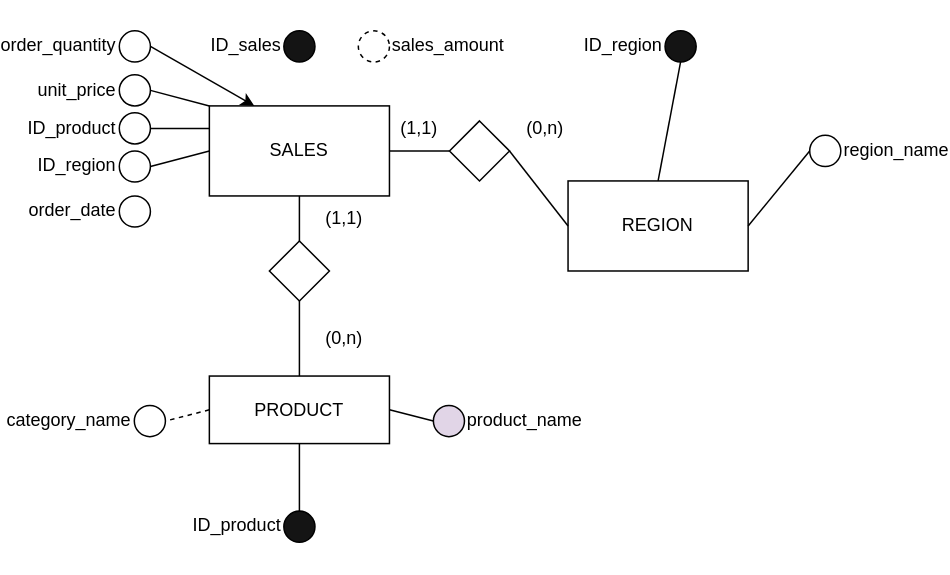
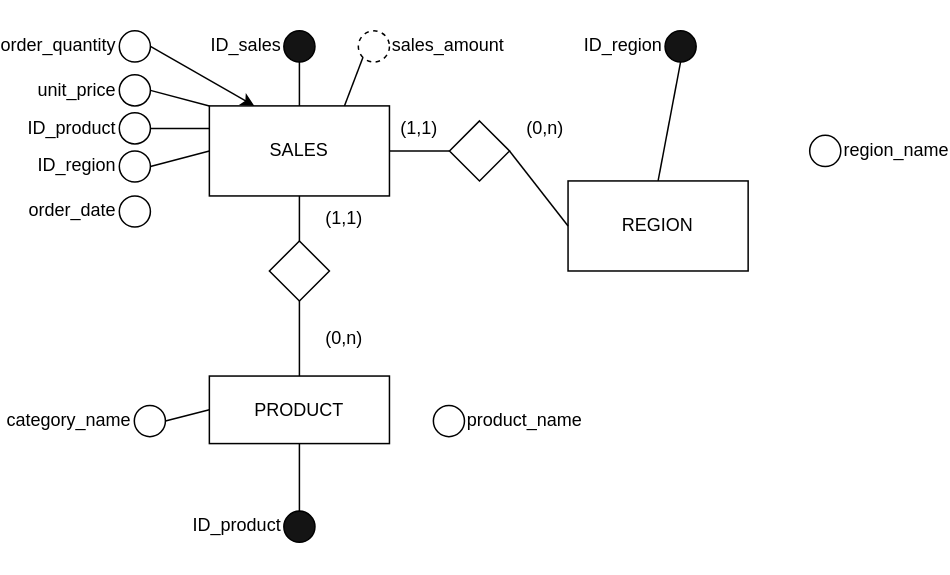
edge "sales_amount" -- "SALES": added
edge "ID_sales" -- "SALES": added
edge "region_name" -- "REGION": removed
edge "PRODUCT" -- "product_name": removed
edge "PRODUCT" -- "category_name": style dashed -> solid
node "product_name": fillcolor #e1d5e7 -> #ffffff
